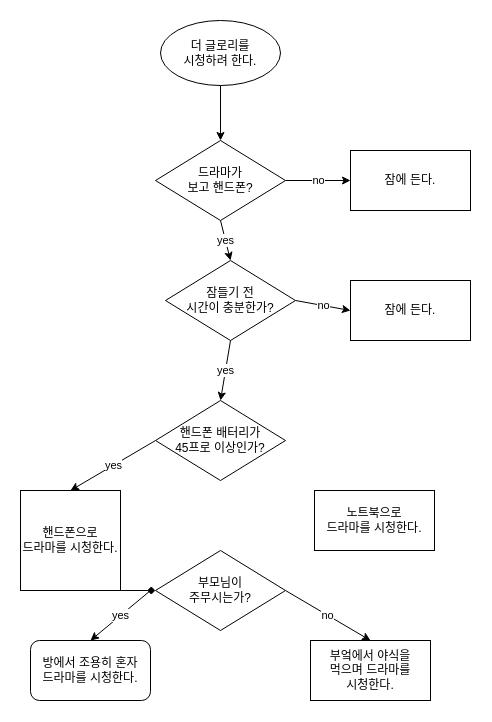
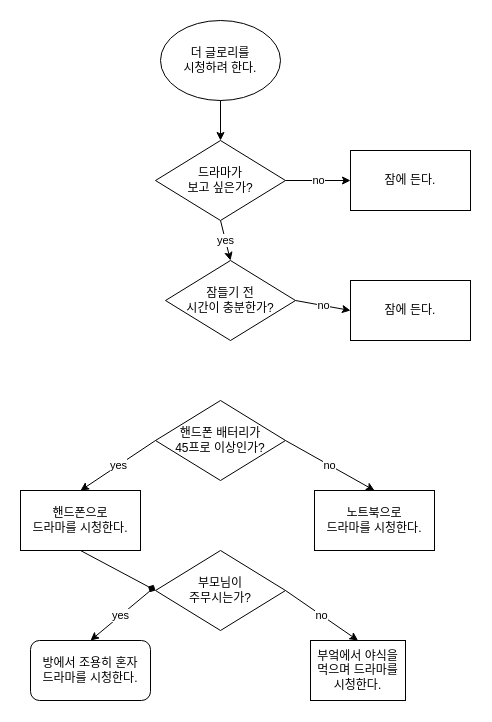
node "더 글로리를 시청하려 한다.": size 120x65 -> 120x80
node "드라마가 보고 핸드폰?": label "드라마가 보고 핸드폰?" -> "드라마가 보고 싶은가?"
edge "잠들기 전 시간이 충분한가?" -> "핸드폰 배터리가 45프로 이상인가?": removed, label "yes"
edge "핸드폰 배터리가 45프로 이상인가?" -> "노트북으로 드라마를 시청한다.": added, label "no"
node "핸드폰으로 드라마를 시청한다.": size 100x100 -> 120x60
node "부엌에서 야식을 먹으며 드라마를 시청한다.": size 120x60 -> 95x60
